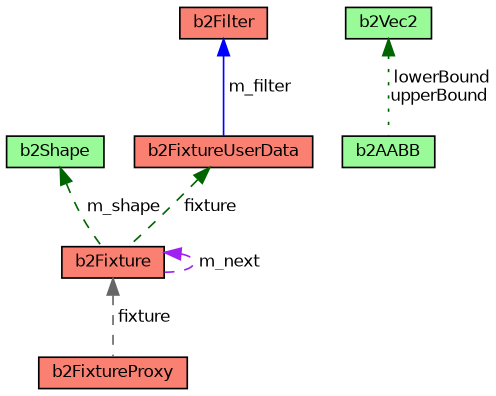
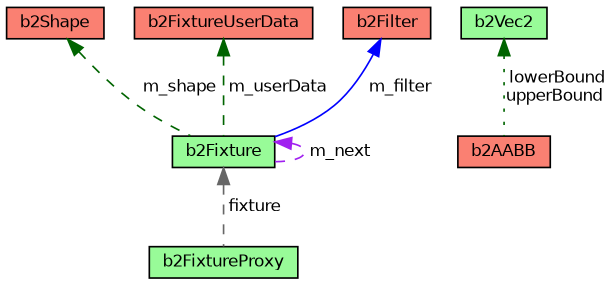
edge "b2FixtureUserData" -> "b2Filter": now "b2Fixture" -> "b2Filter"
node "b2Shape": fillcolor palegreen -> salmon
node "b2AABB": fillcolor palegreen -> salmon
edge "b2Fixture" -> "b2FixtureUserData": label " fixture" -> " m_userData"
node "b2Fixture": fillcolor salmon -> palegreen
node "b2FixtureProxy": fillcolor salmon -> palegreen
